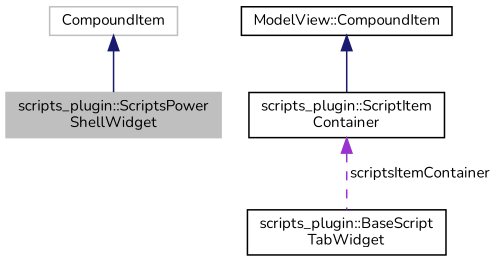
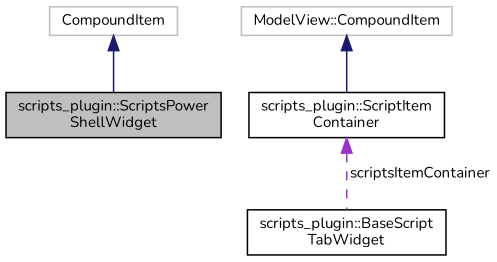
node "ModelView::CompoundItem": color black -> grey75
node "scripts_plugin::ScriptsPower ShellWidget": color grey75 -> black
